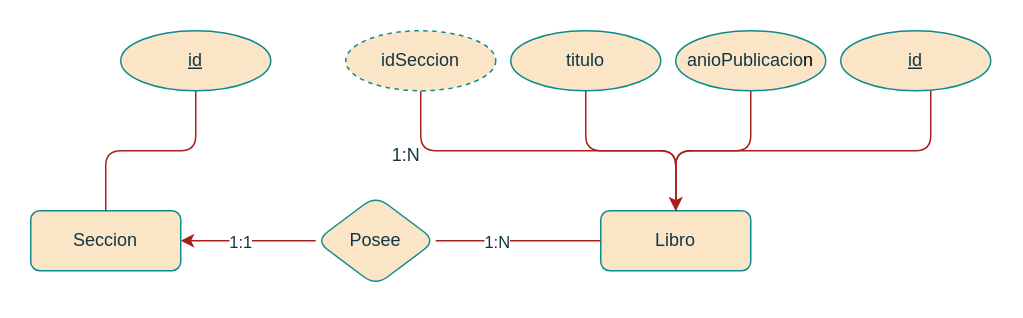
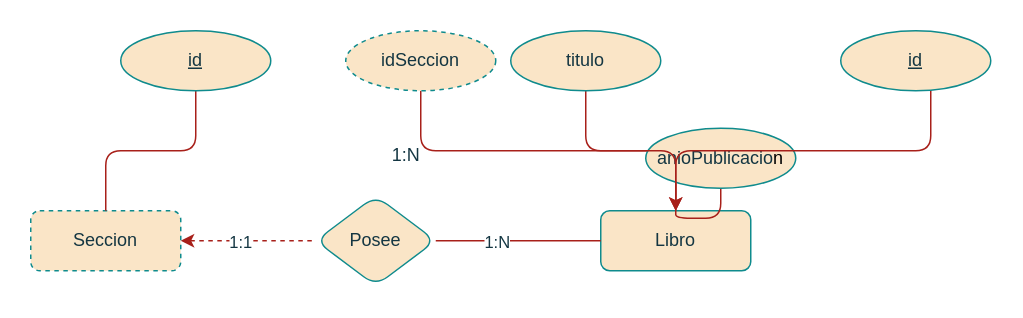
node "anioPublicacion": moved (751, 61) -> (721, 158)
node "Seccion": style solid -> dashed
edge "Posee" -> "Seccion": style solid -> dashed
